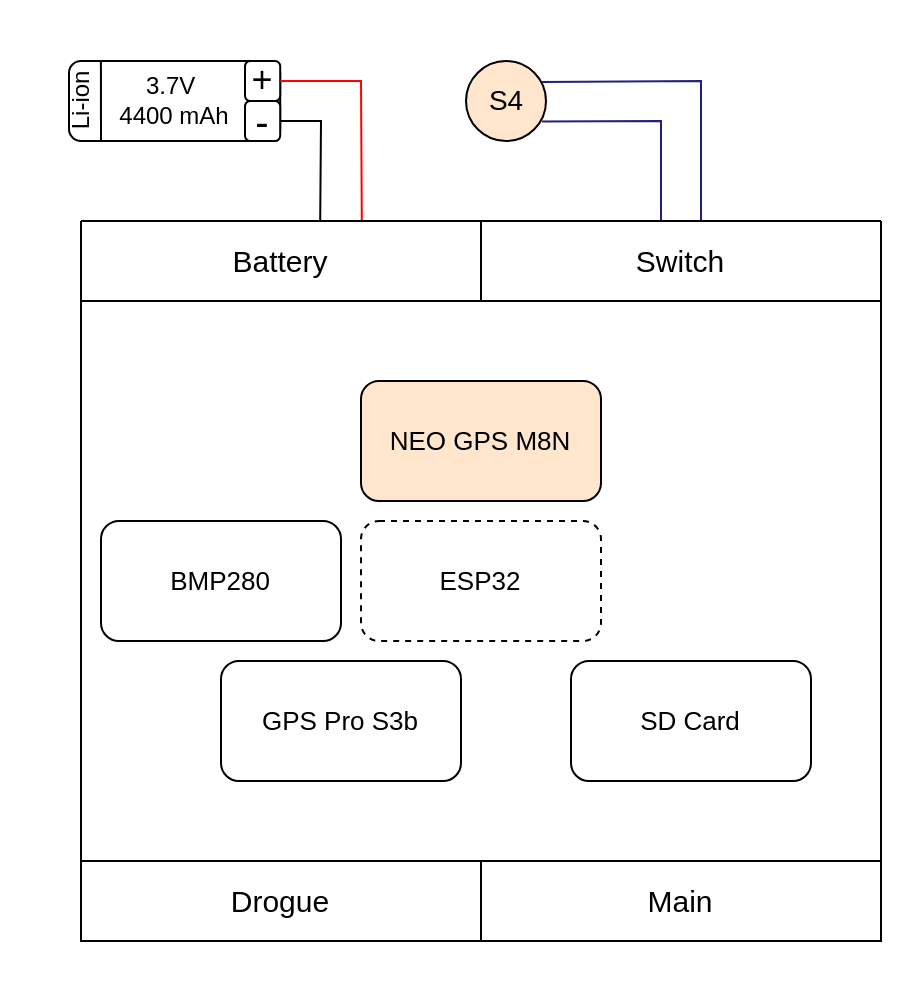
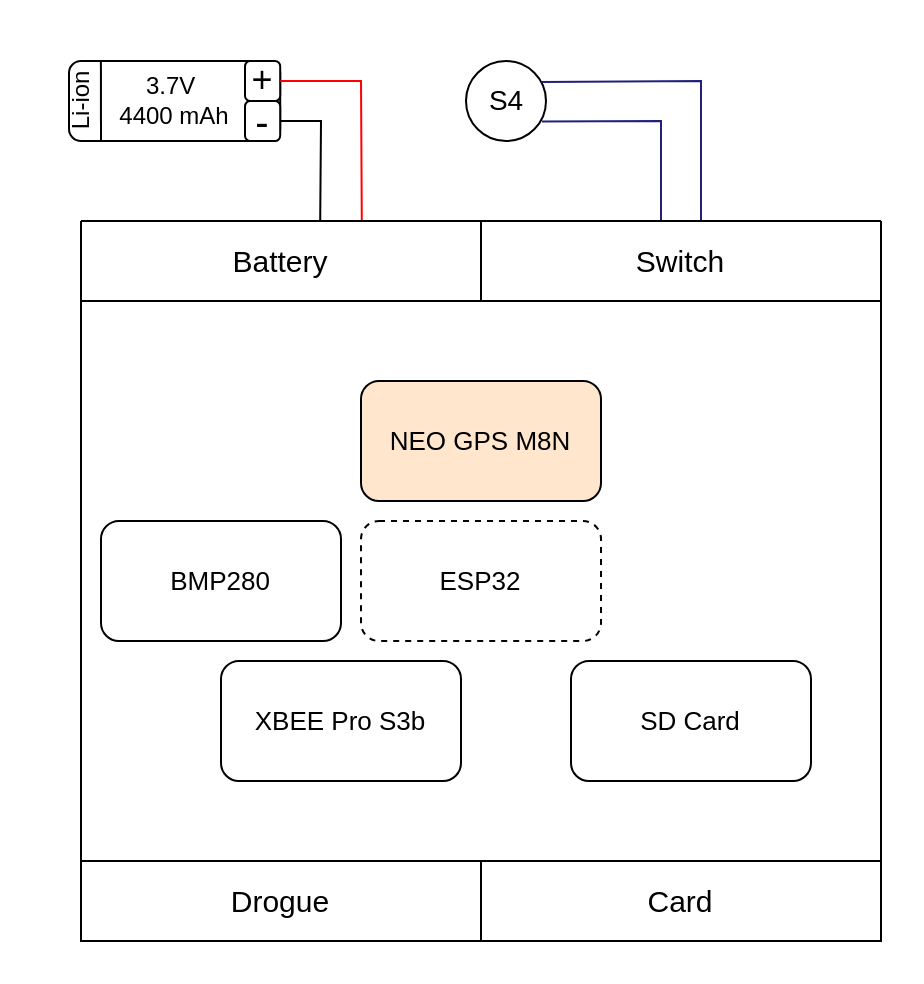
node "S4": fillcolor #ffe6cc -> #ffffff
node "GPS Pro S3b": label "GPS Pro S3b" -> "XBEE Pro S3b"
node "Main": label "Main" -> "Card"
